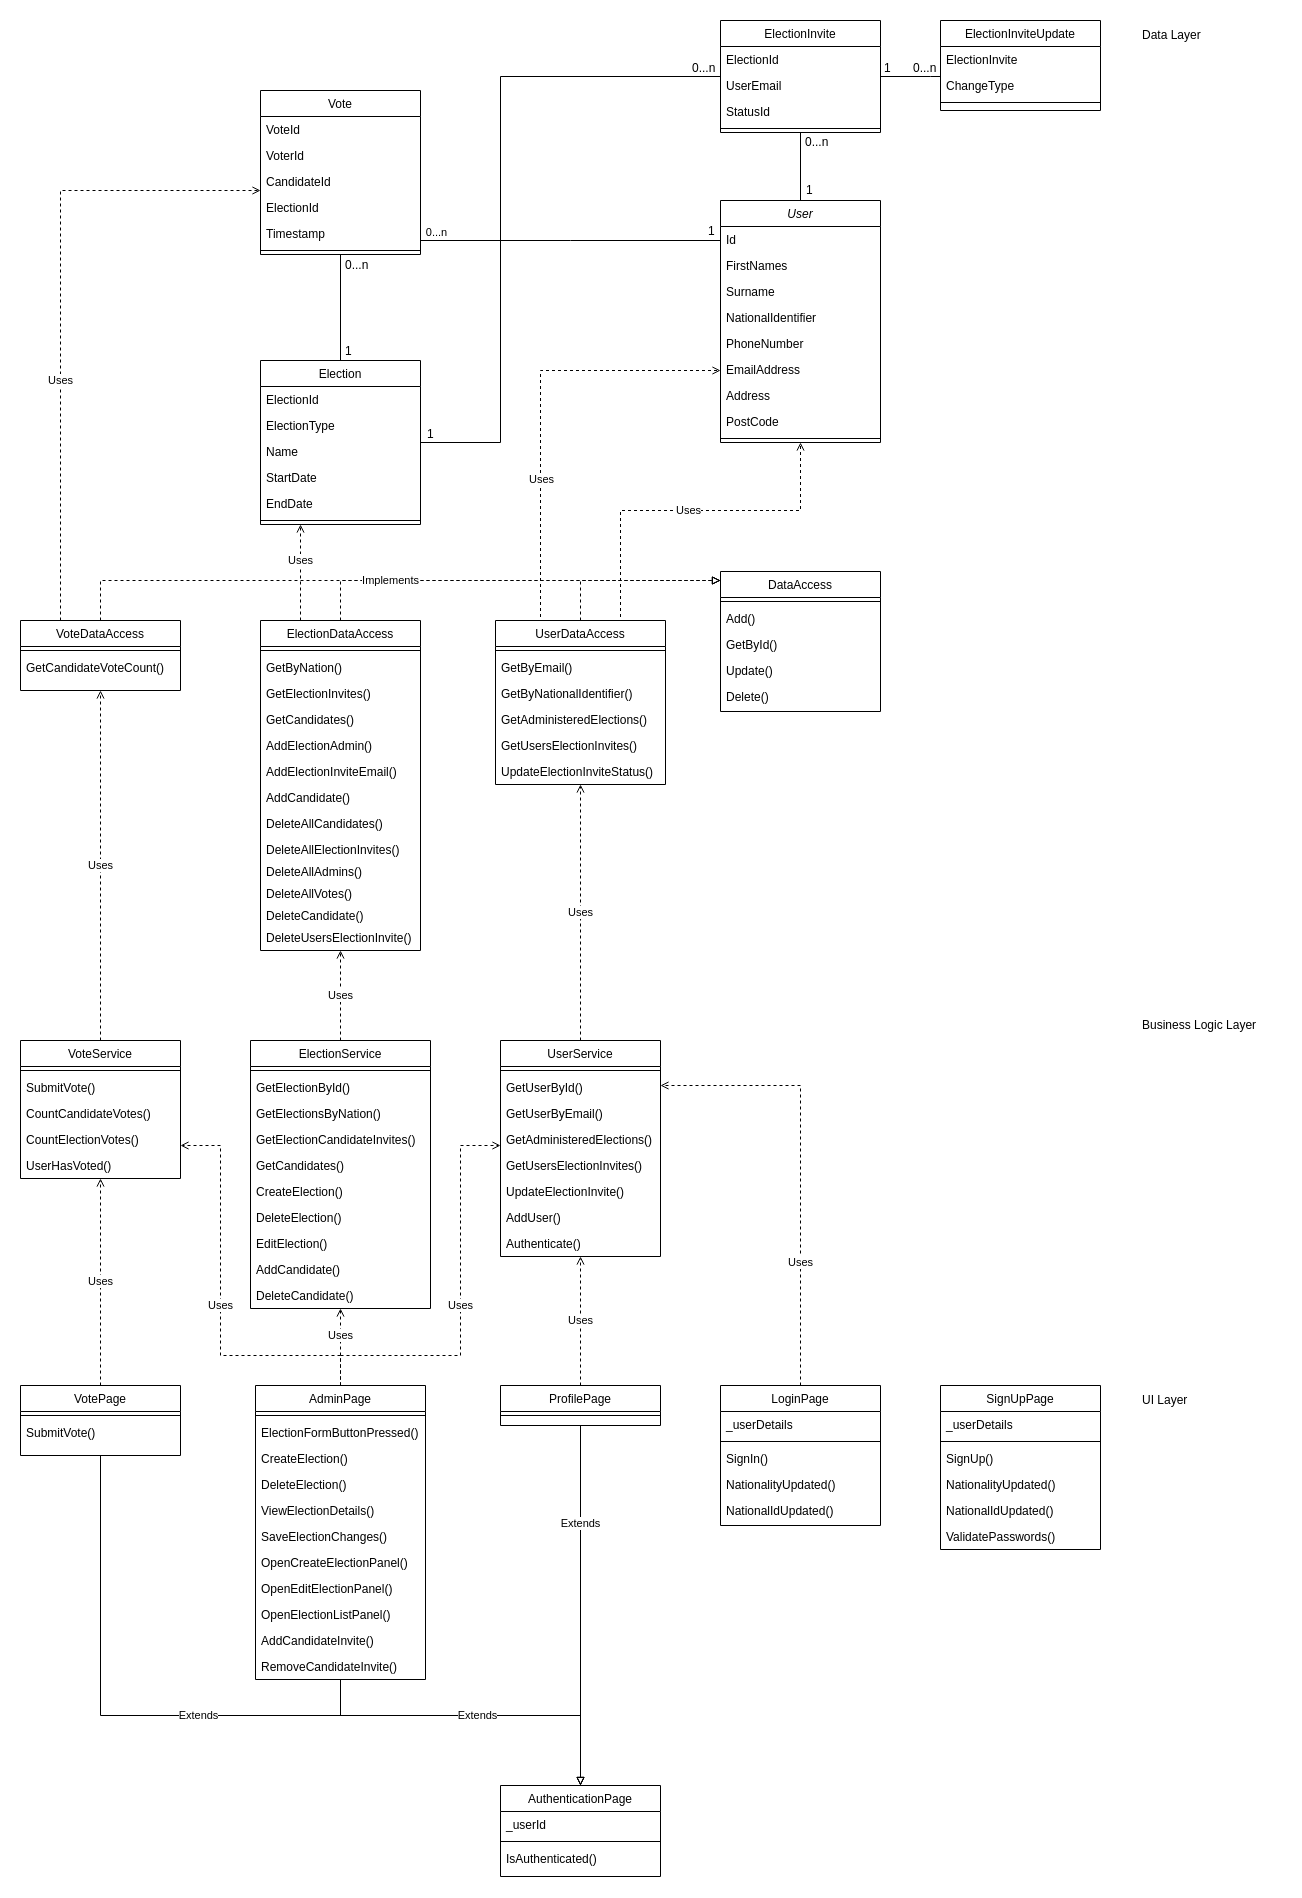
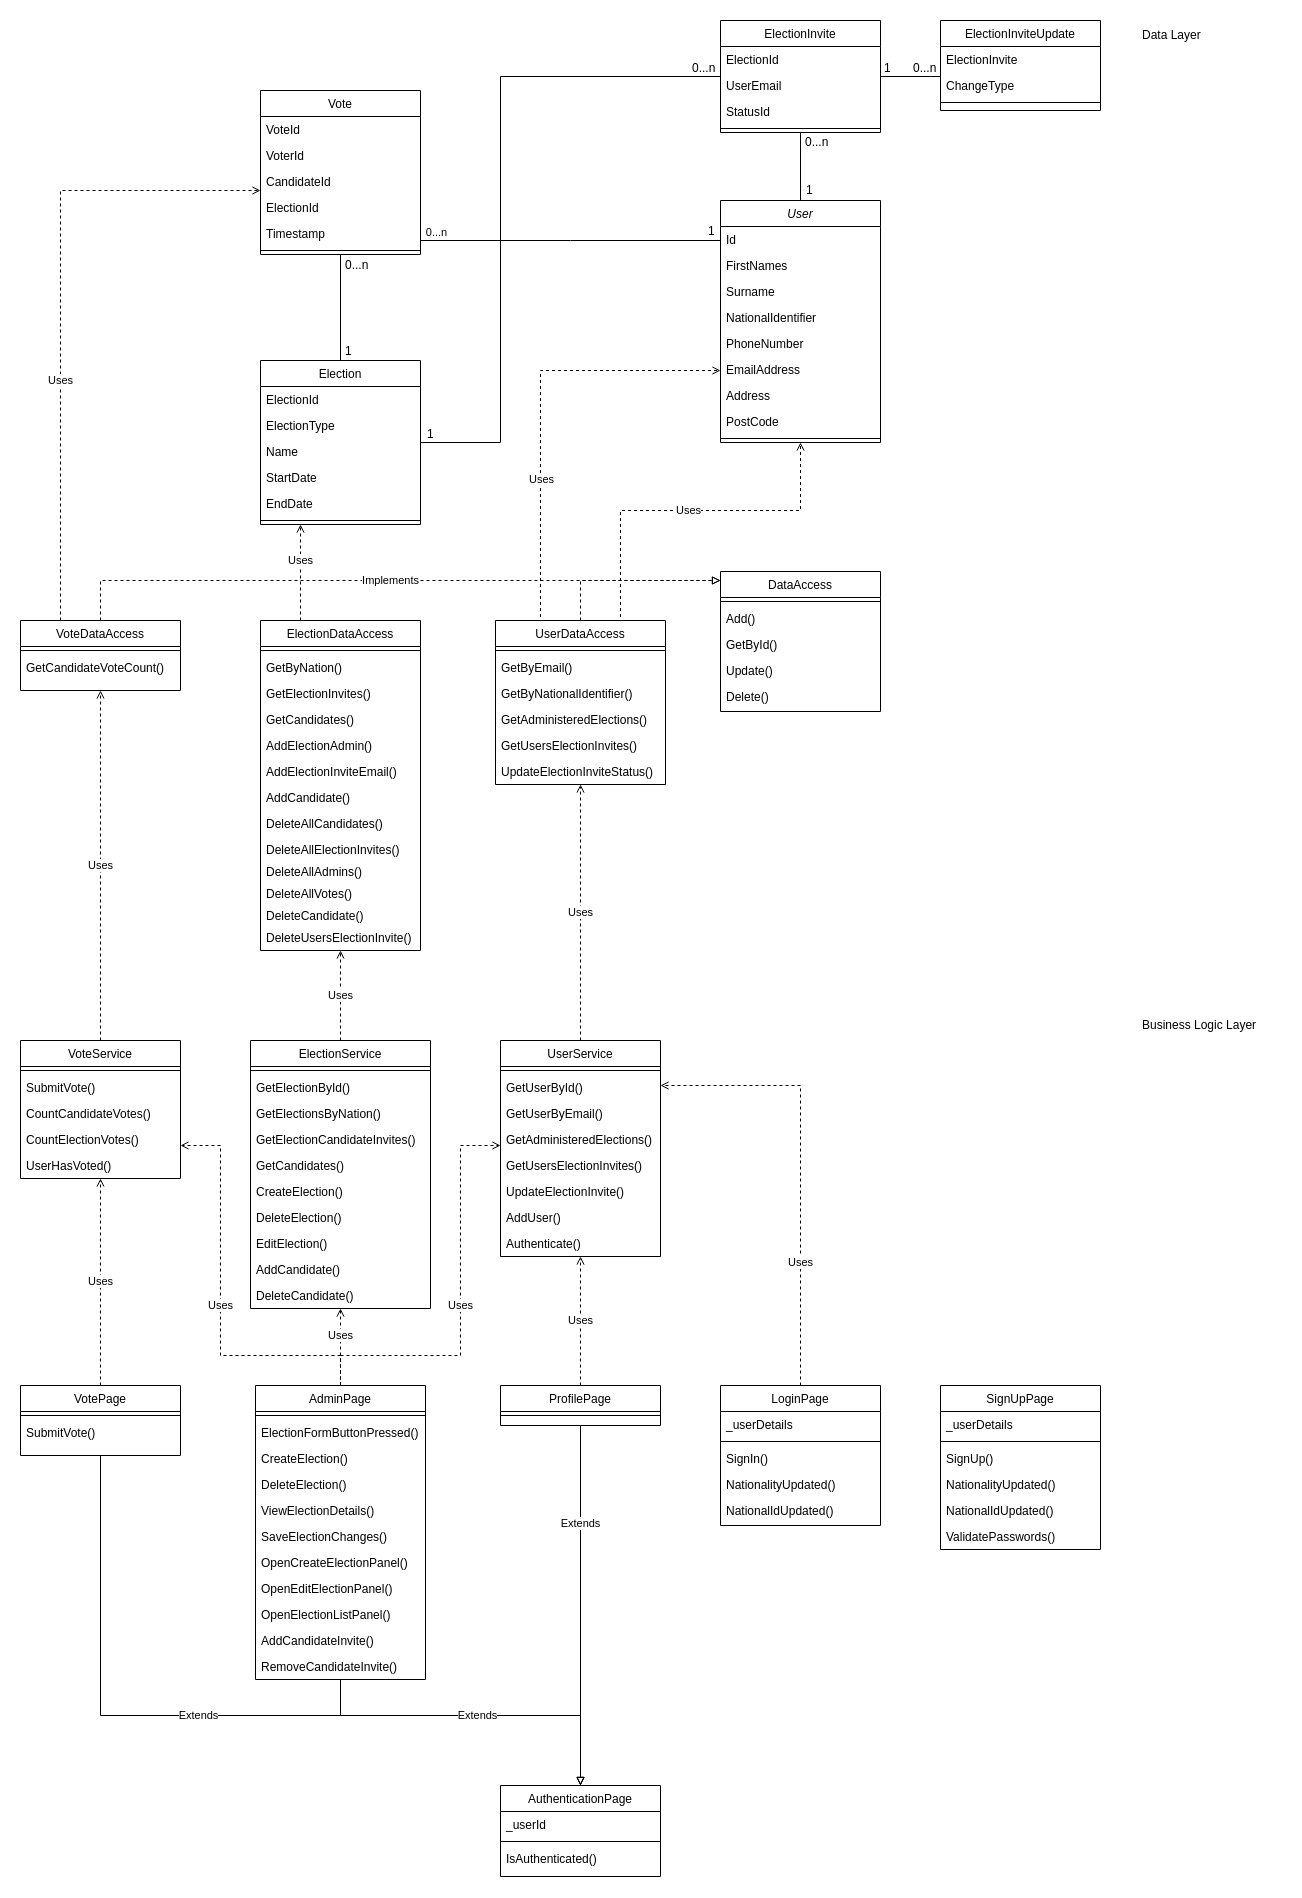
edge "ElectionDataAccess" -> "DataAccess": removed
node "UI Layer": removed
